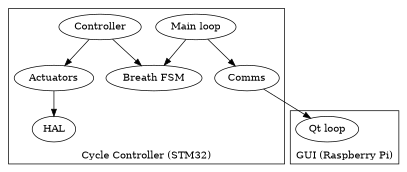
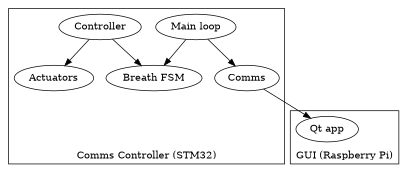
node "HAL": removed
node "Qt loop": label "Qt loop" -> "Qt app"
cluster "Cycle Controller (STM32)": label "Cycle Controller (STM32)" -> "Comms Controller (STM32)"
